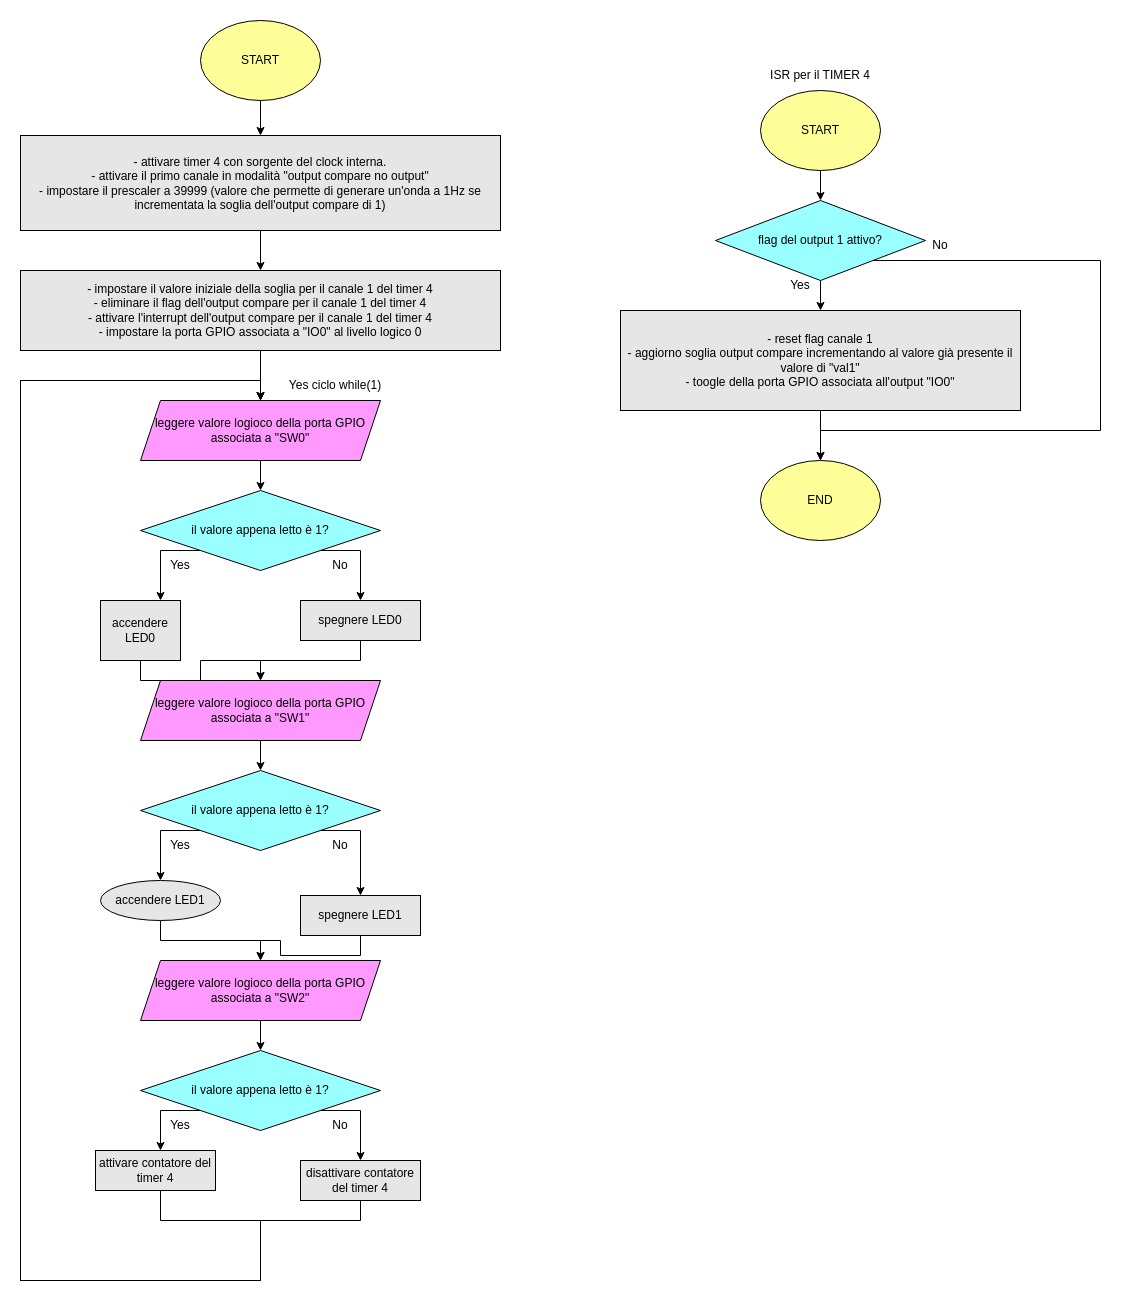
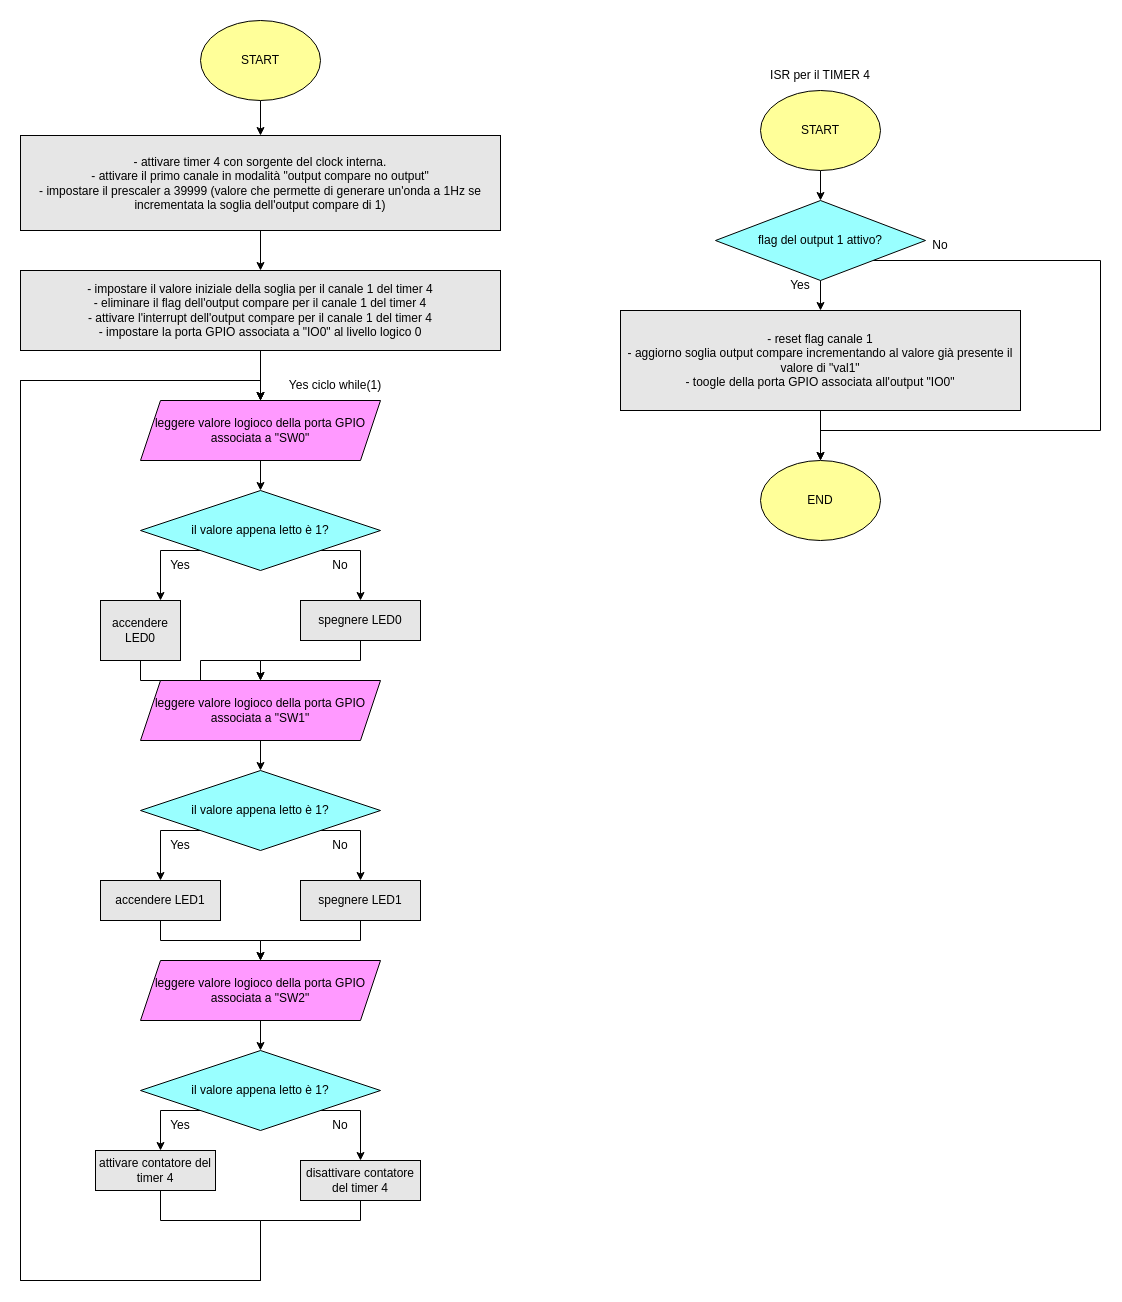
node "accendere LED1": shape ellipse -> rectangle
node "spegnere LED1": moved (361, 916) -> (361, 901)
